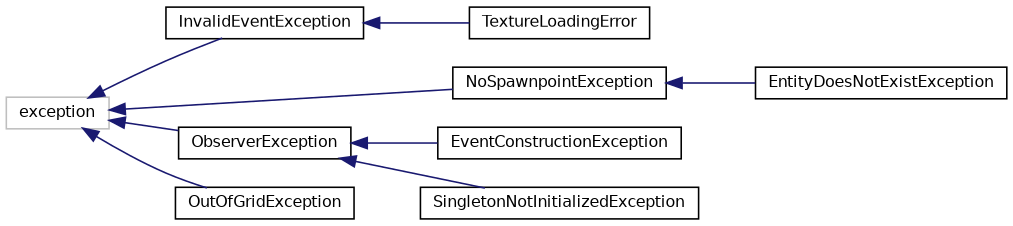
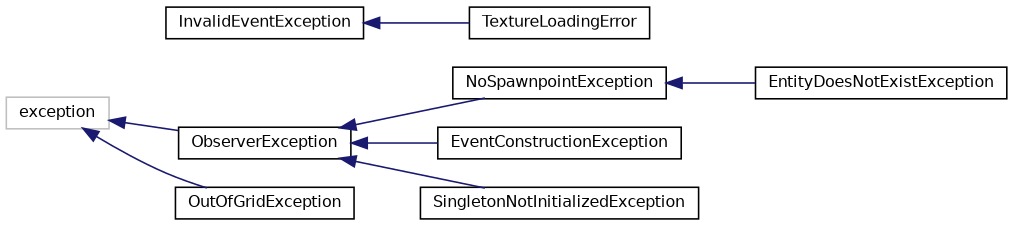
edge "InvalidEventException" -> "exception": removed
edge "NoSpawnpointException" -> "exception": now "NoSpawnpointException" -> "ObserverException"
